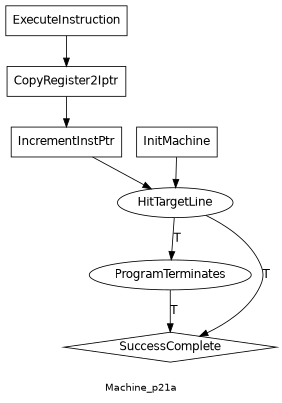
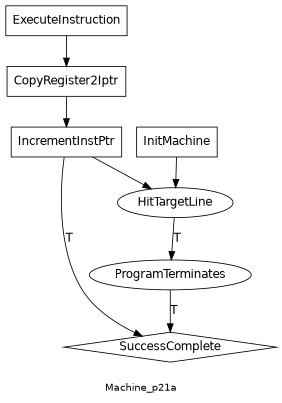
edge "HitTargetLine" -> "SuccessComplete": now "IncrementInstPtr" -> "SuccessComplete"
